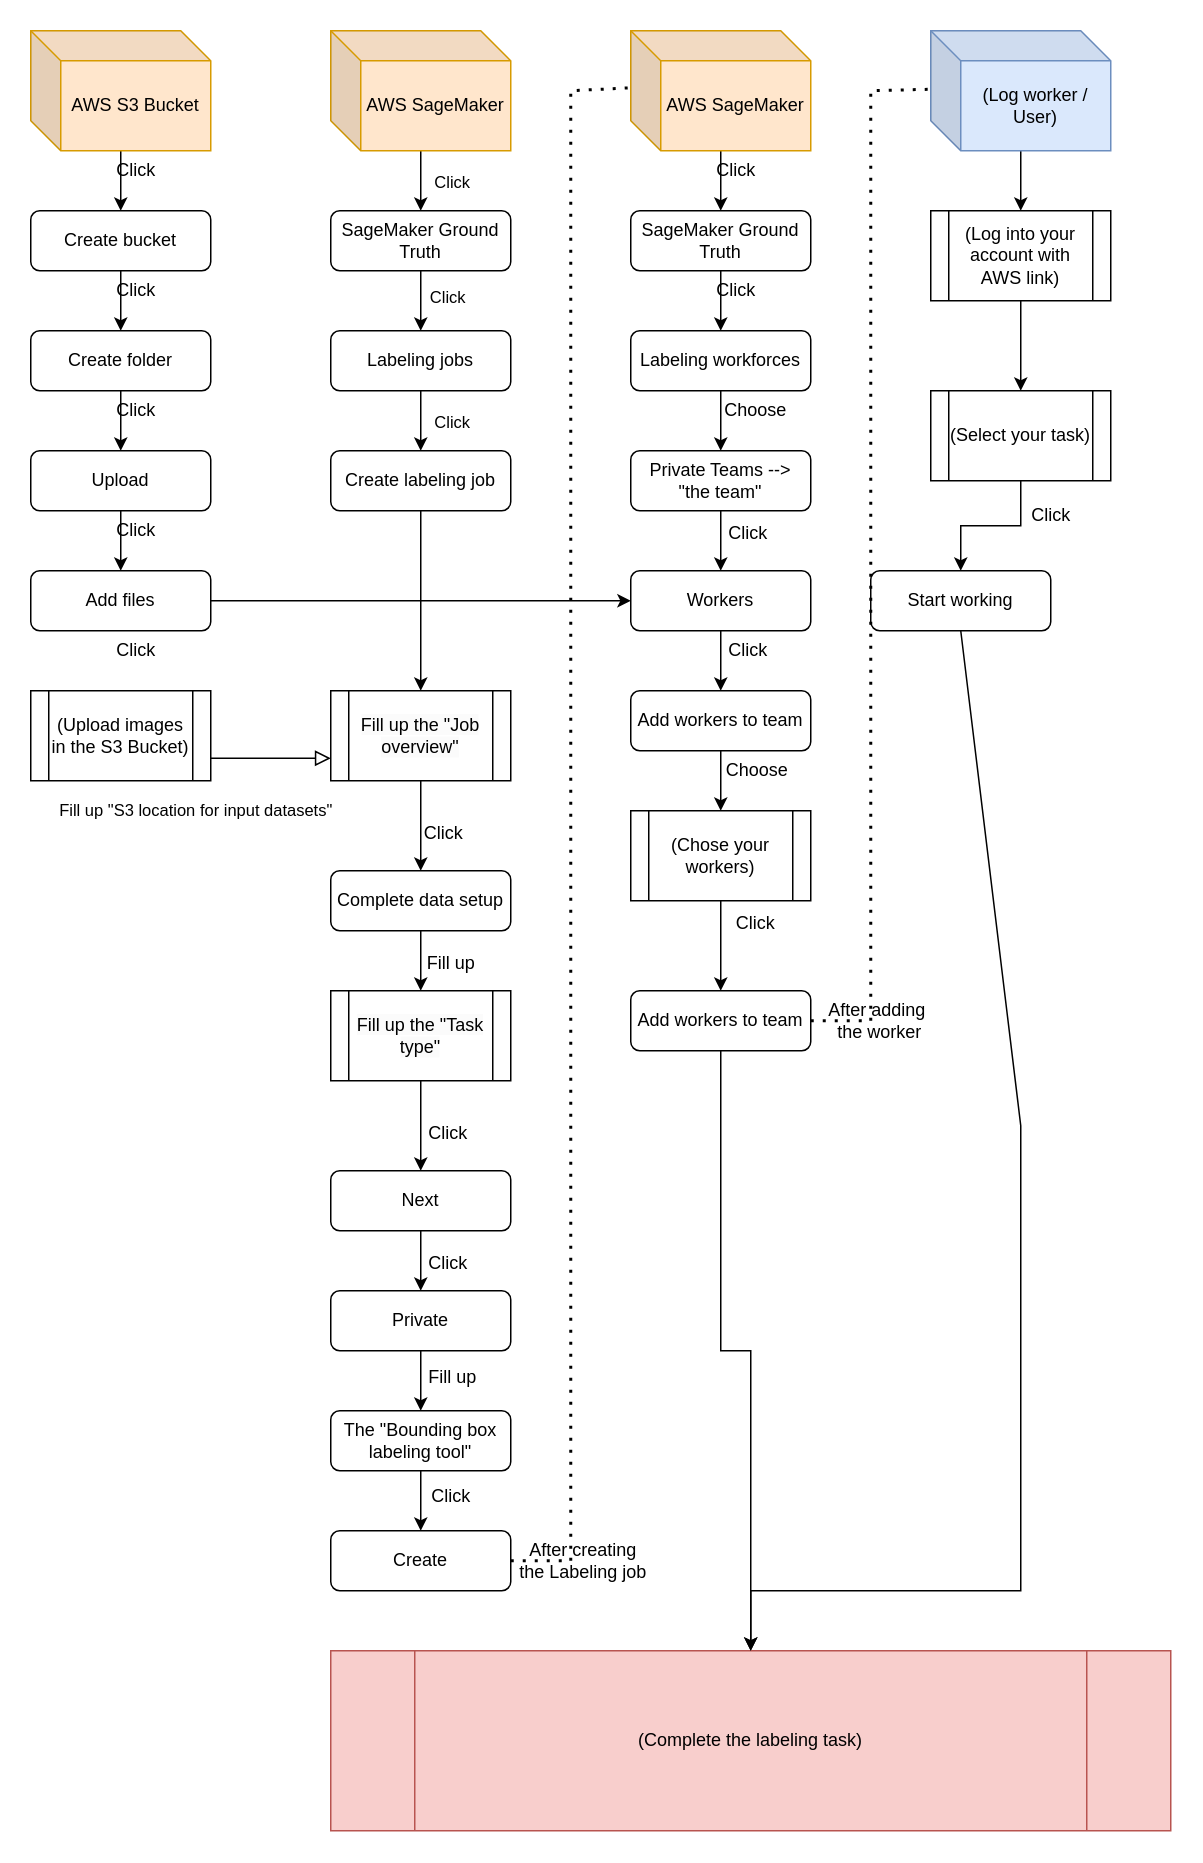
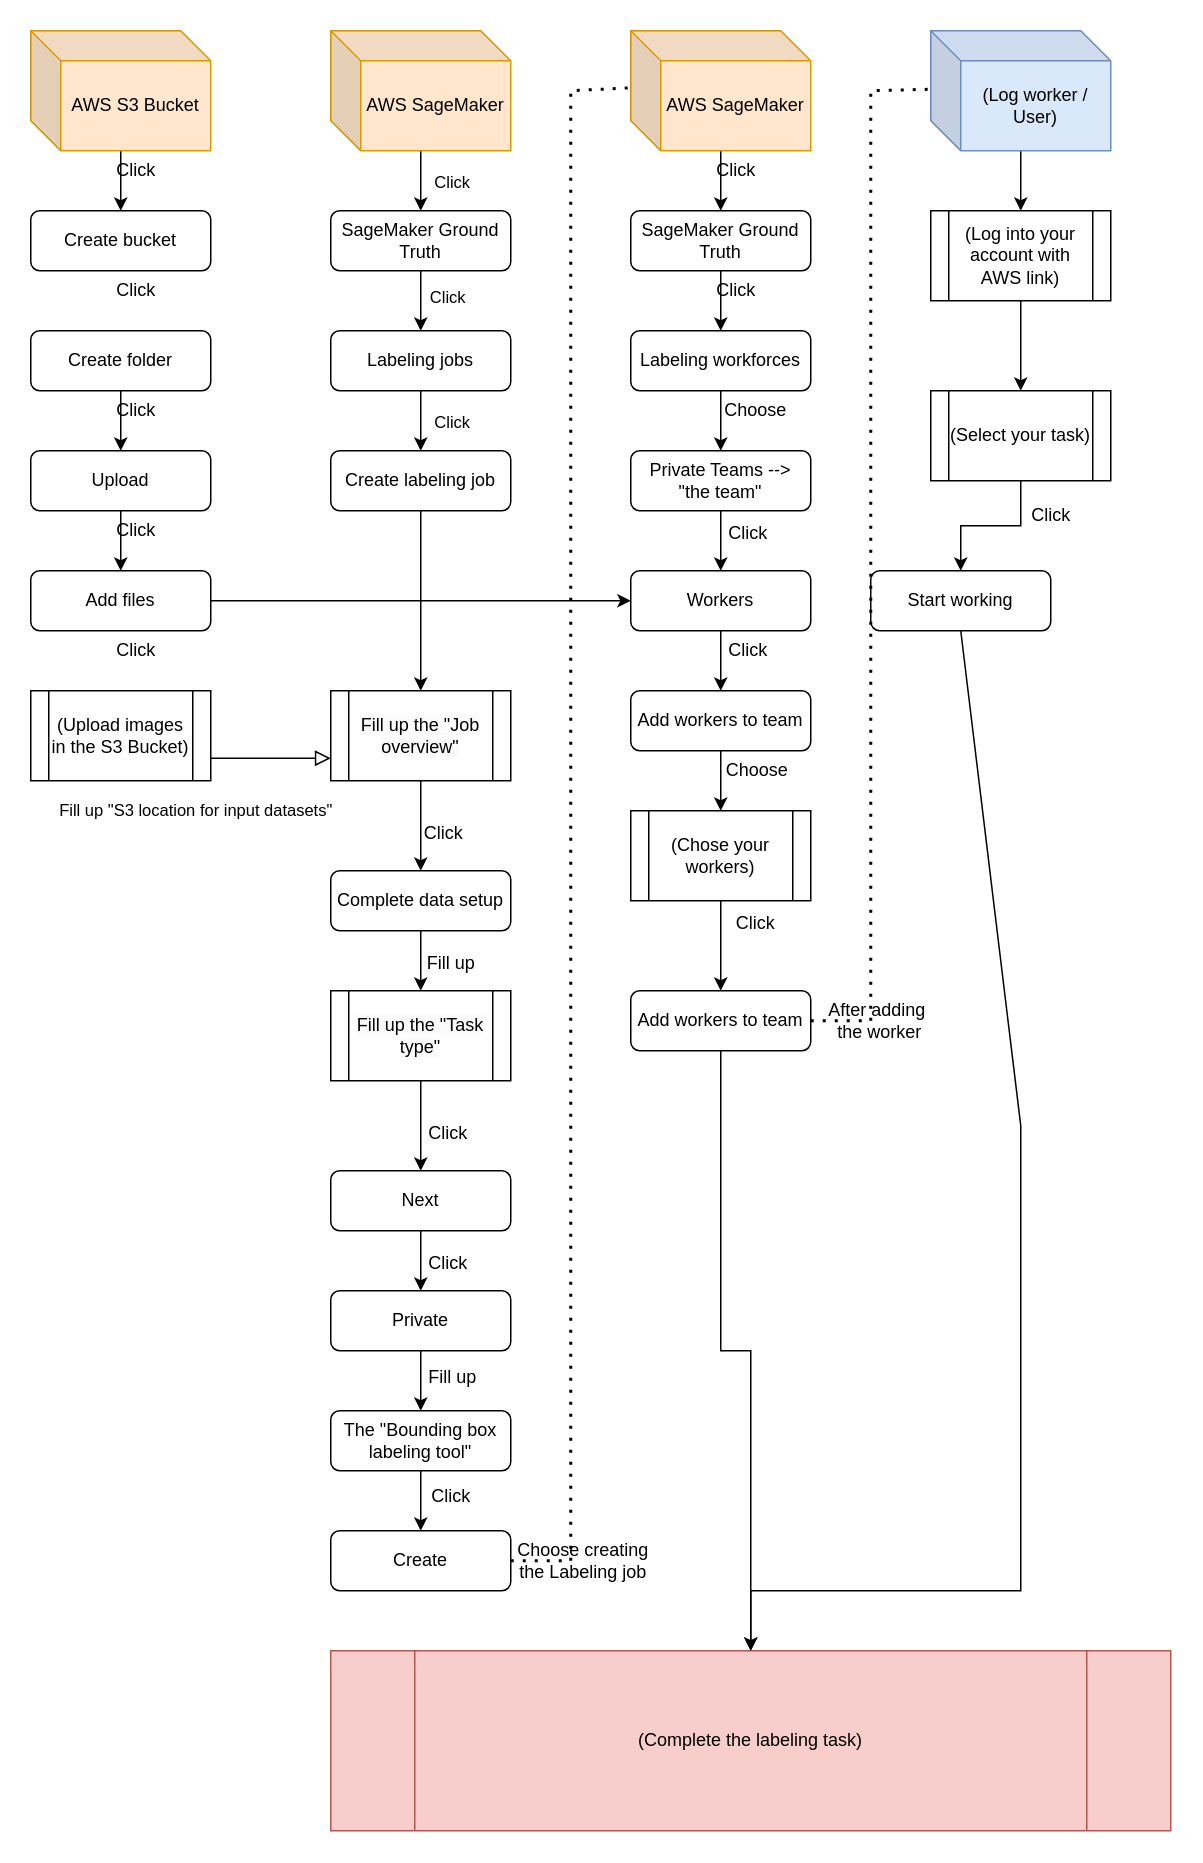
edge "Create bucket" -> "Create folder": removed
node "After creating the Labeling job": label "After creating the Labeling job" -> "Choose creating the Labeling job"
